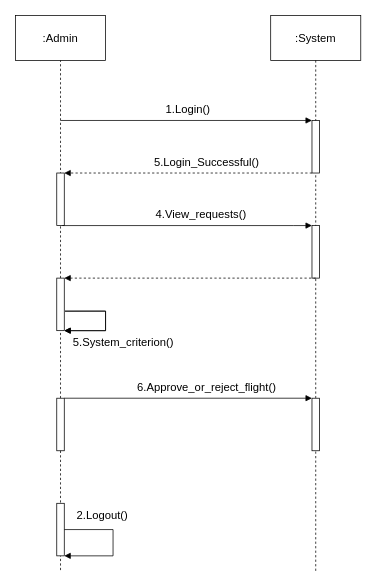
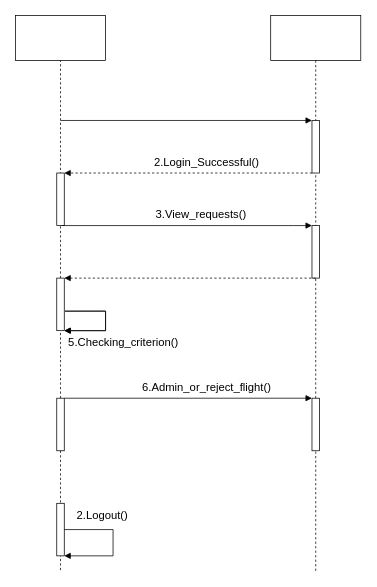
node ":Admin": removed
node ":System": removed
node "1.Login()": removed
node "5.Login_Successful()": label "5.Login_Successful()" -> "2.Login_Successful()"
node "4.View_requests()": label "4.View_requests()" -> "3.View_requests()"
node "5.System_criterion()": label "5.System_criterion()" -> "5.Checking_criterion()"
node "6.Approve_or_reject_flight()": label "6.Approve_or_reject_flight()" -> "6.Admin_or_reject_flight()"
